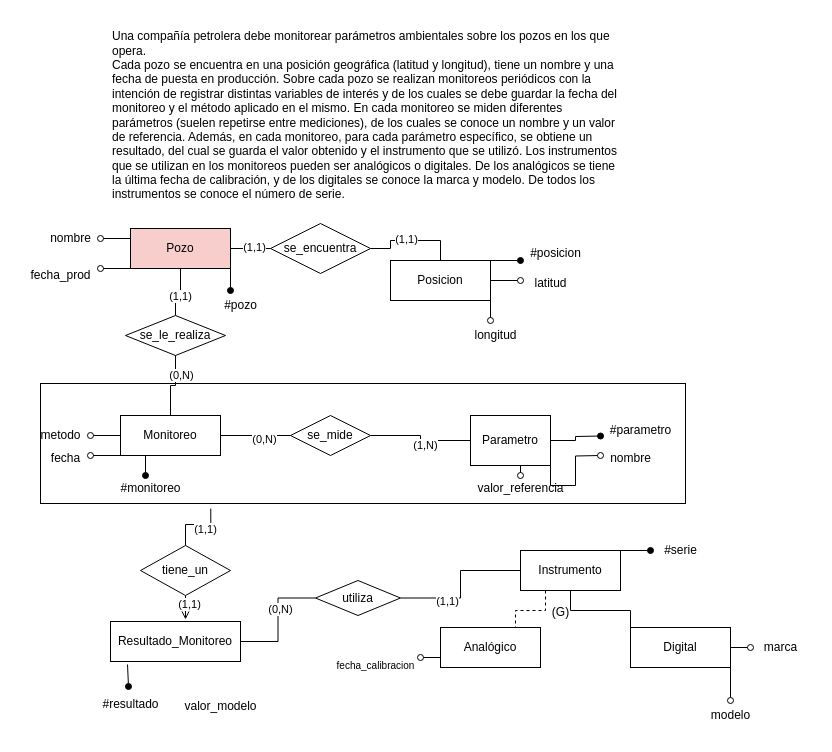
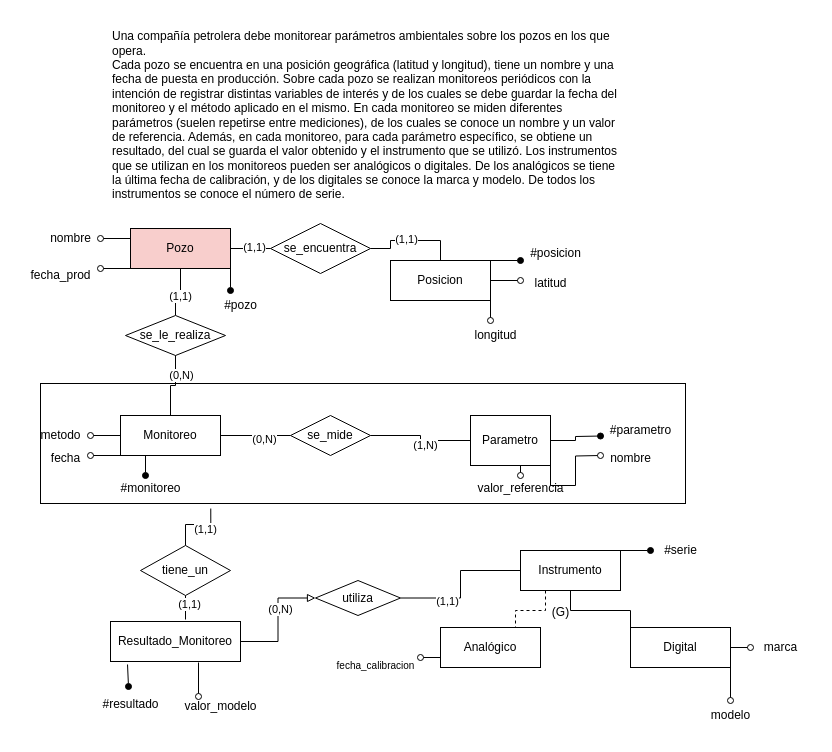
edge "utiliza" -- "Resultado_Monitoreo": arrowhead none -> block
edge "tiene_un" -> "Resultado_Monitoreo": arrowhead open -> none
edge "Resultado_Monitoreo" -> "valor_modelo": added
